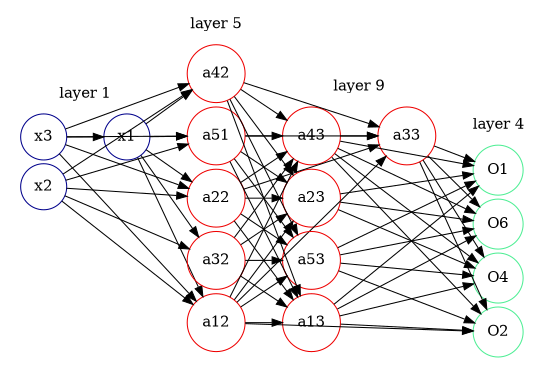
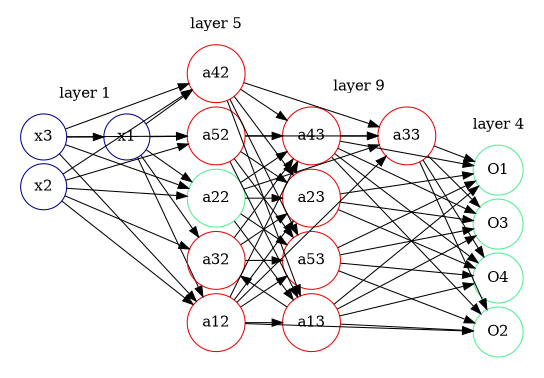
node "a51": label "a51" -> "a52"
node "a22": color red2 -> seagreen2
node "O6": label "O6" -> "O3"
edge "a32" -> "a13": reversed
